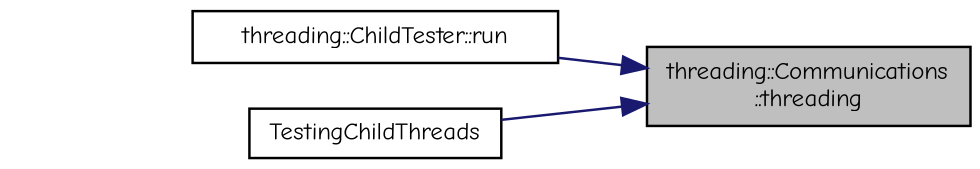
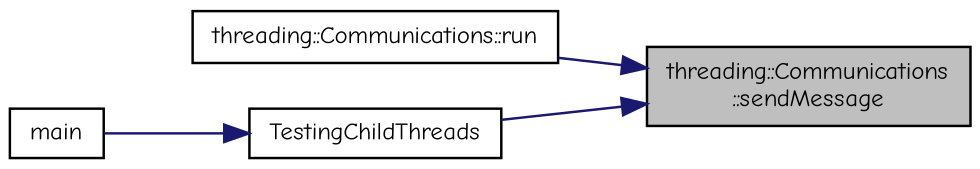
node "threading::ChildTester::run": label "threading::ChildTester::run" -> "threading::Communications::run"
node "threading::Communications ::threading": label "threading::Communications ::threading" -> "threading::Communications ::sendMessage"
node "main": added
